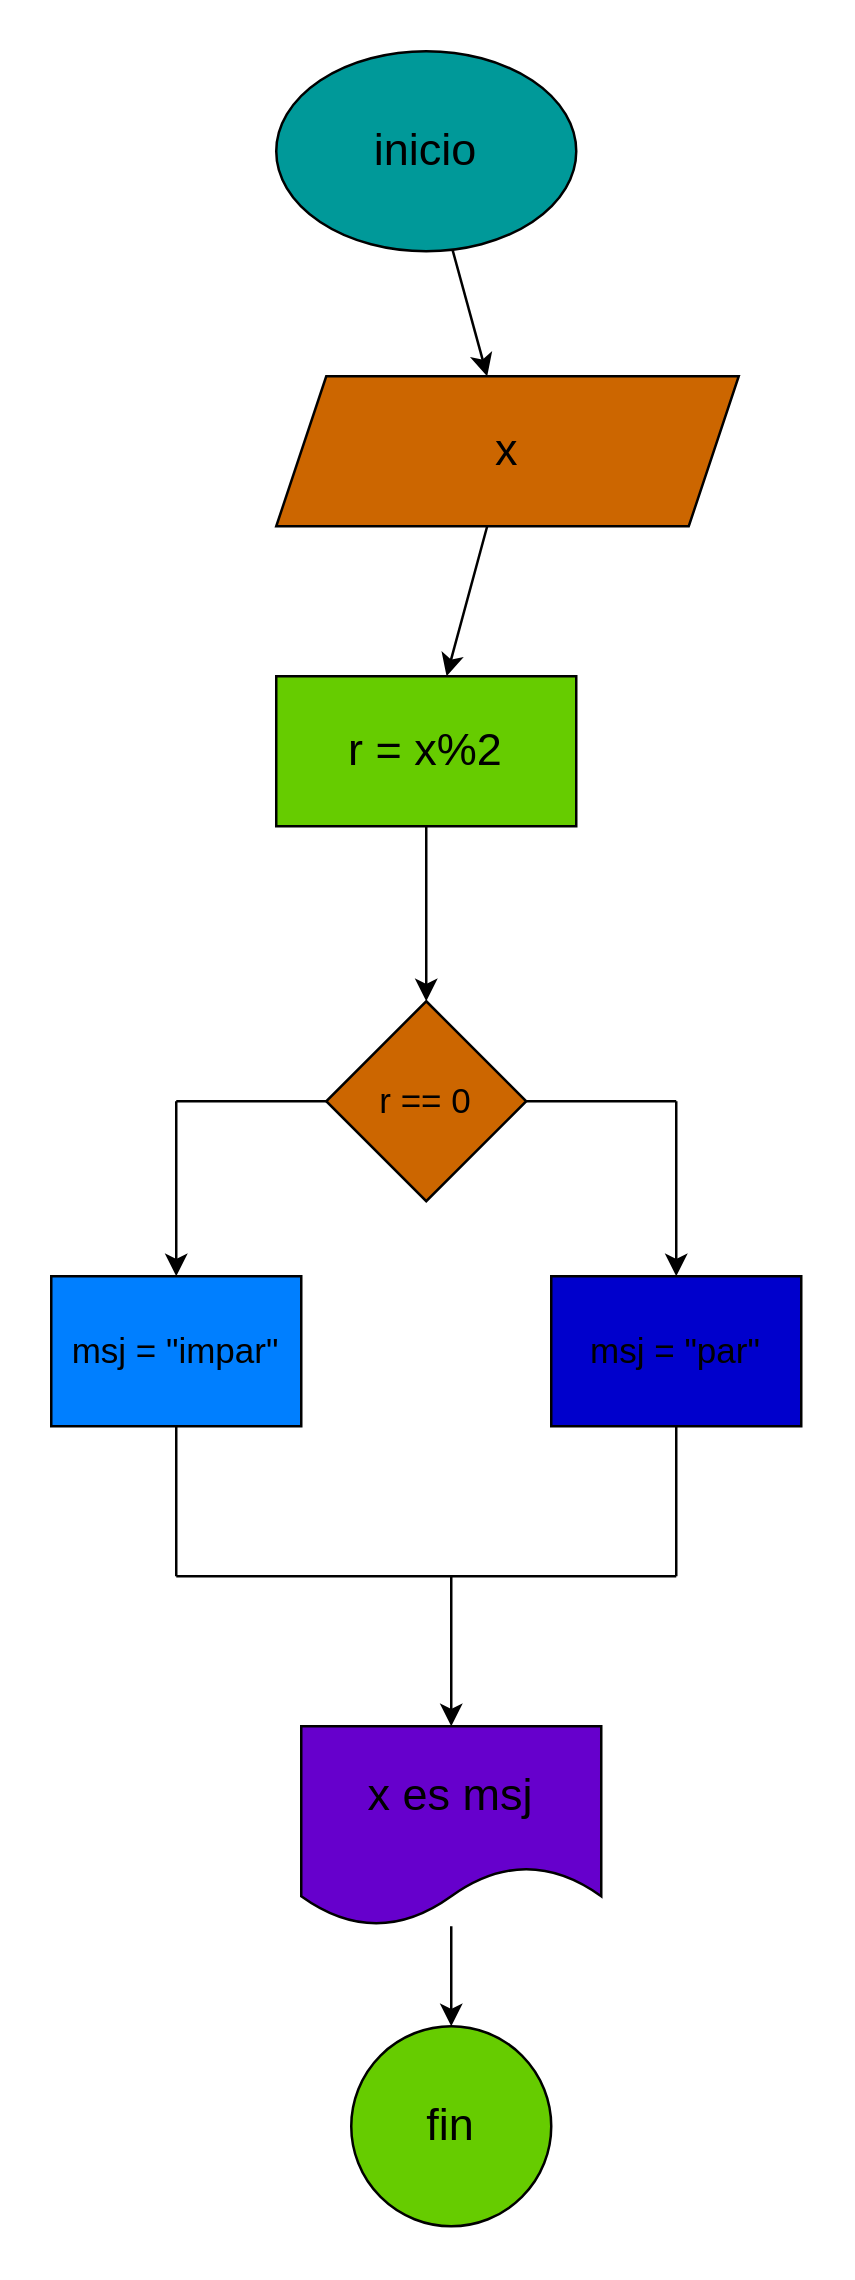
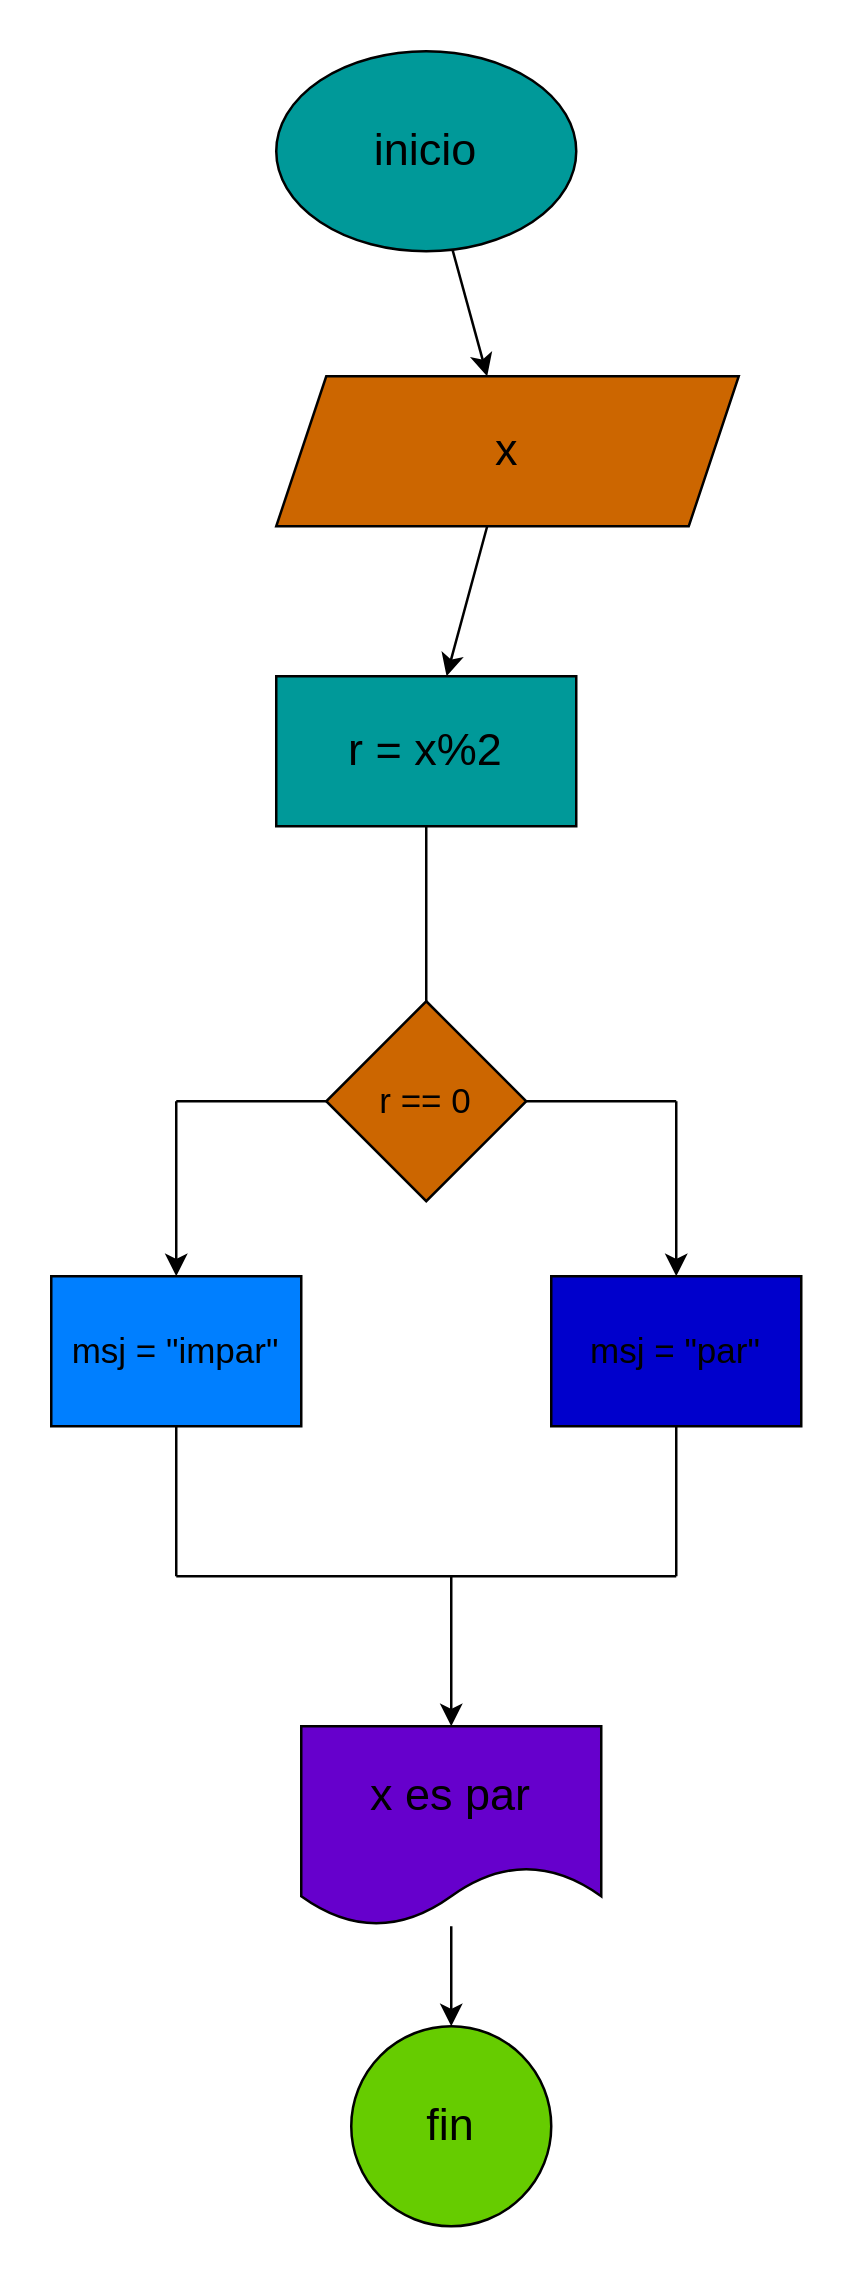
node "r = x%2": fillcolor #66cc00 -> #009999
edge "r = x%2" -> "r == 0": arrowhead classic -> none
node "x es msj": label "x es msj" -> "x es par"
